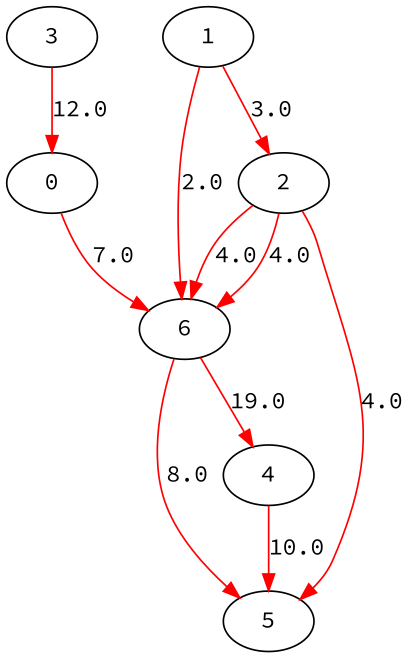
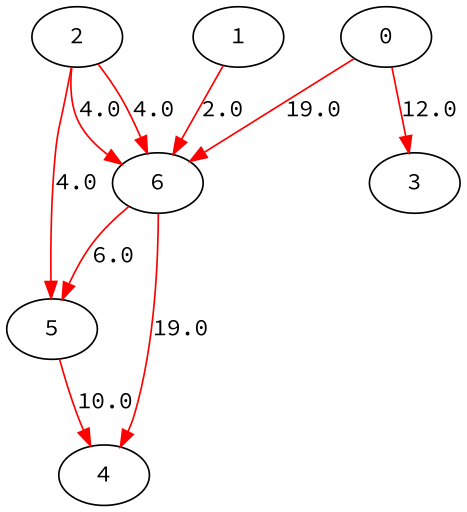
edge "3" -> "0": reversed
edge "1" -> "2": removed, label "3.0"
edge "0" -> "6": label "7.0" -> "19.0"
edge "6" -> "5": label "8.0" -> "6.0"
edge "4" -> "5": reversed
